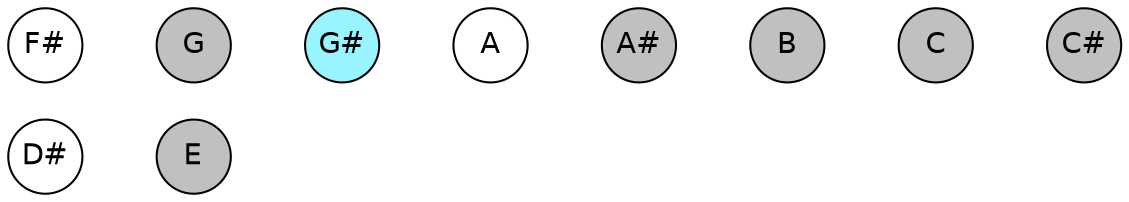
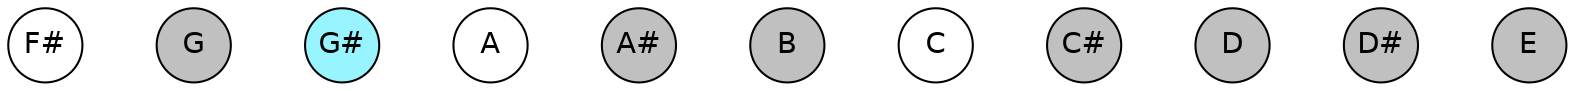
node "C": fillcolor gray -> white
node "D": added
node "D#": fillcolor white -> gray
